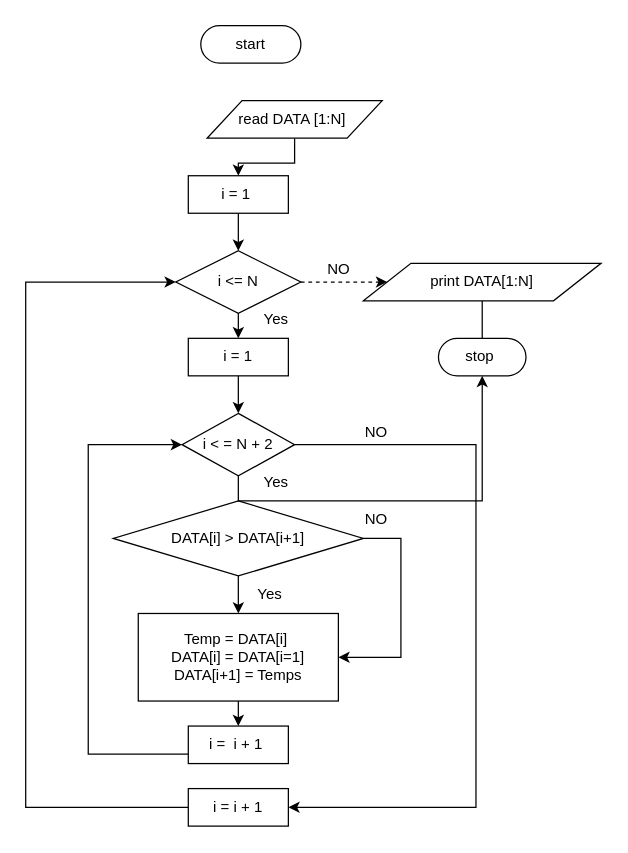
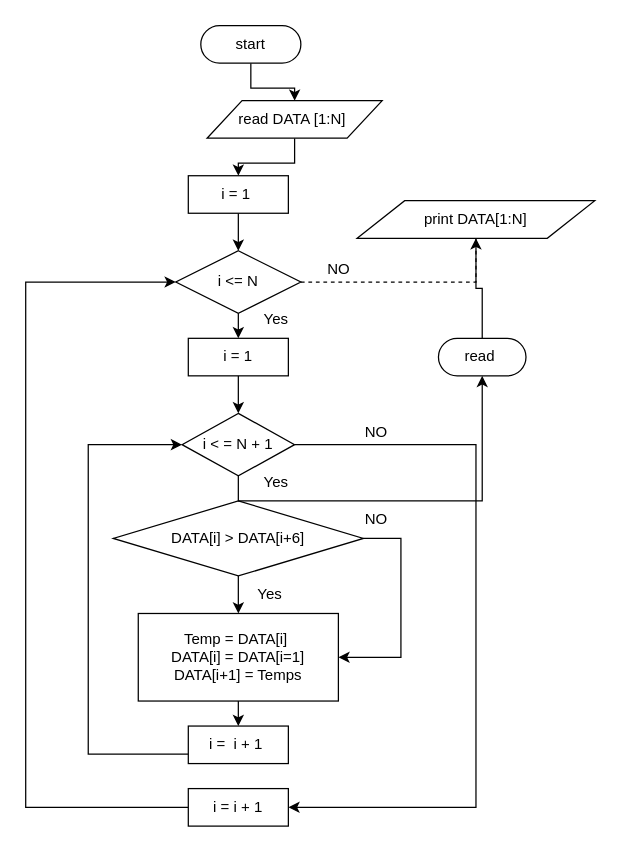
edge "start" -> "read DATA [1:N]": added
node "print DATA[1:N]": moved (482, 282) -> (476, 219)
node "stop": label "stop" -> "read"
node "i < = N + 2": label "i < = N + 2" -> "i < = N + 1"
node "DATA[i] > DATA[i+1]": label "DATA[i] > DATA[i+1]" -> "DATA[i] > DATA[i+6]"
